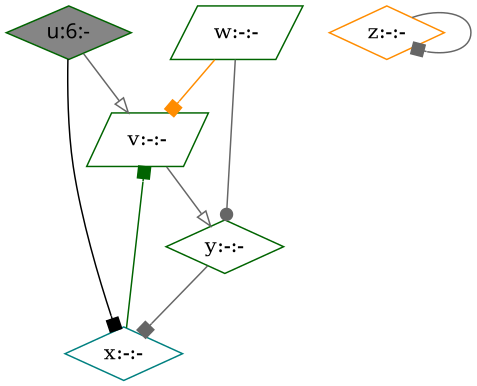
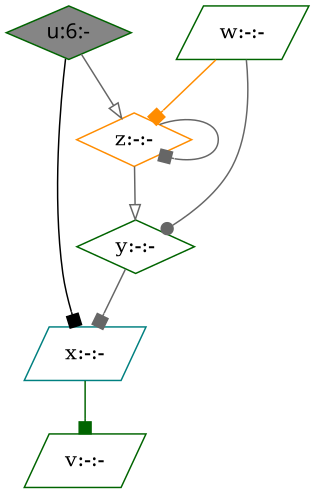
edge "u:6:-" -> "v:-:-": now "u:6:-" -> "z:-:-"
edge "w:-:-" -> "v:-:-": now "w:-:-" -> "z:-:-"
edge "v:-:-" -> "y:-:-": now "z:-:-" -> "y:-:-"
node "x:-:-": shape diamond -> parallelogram
